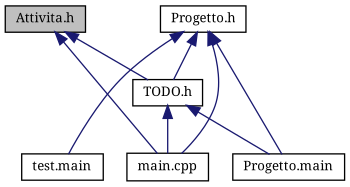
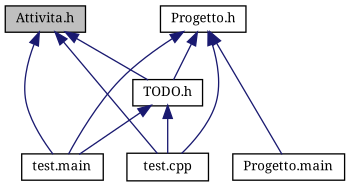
edge "test.main" -> "Attivita.h": added
edge "Progetto.main" -> "TODO.h": now "test.main" -> "TODO.h"
node "main.cpp": label "main.cpp" -> "test.cpp"
